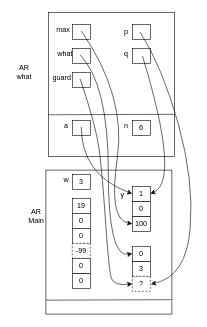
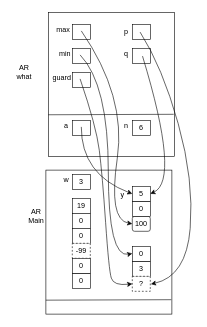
node "what": label "what" -> "min"
node "1": label "1" -> "5"
node "100": shape rectangle -> rounded rectangle
